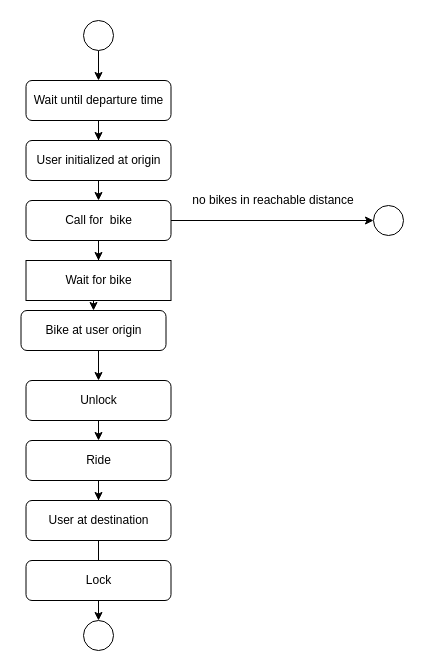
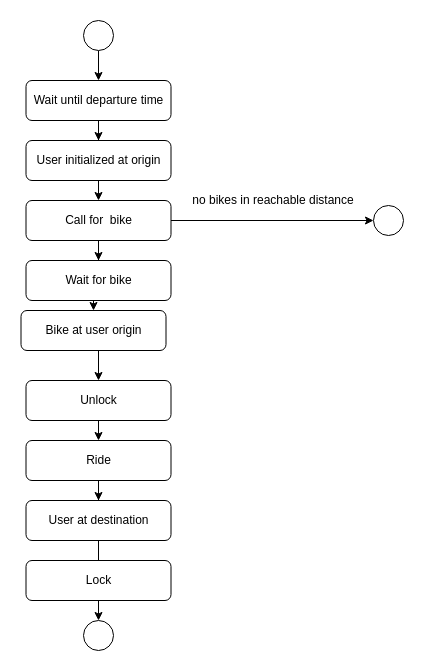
node "Wait for bike": shape rectangle -> rounded rectangle
